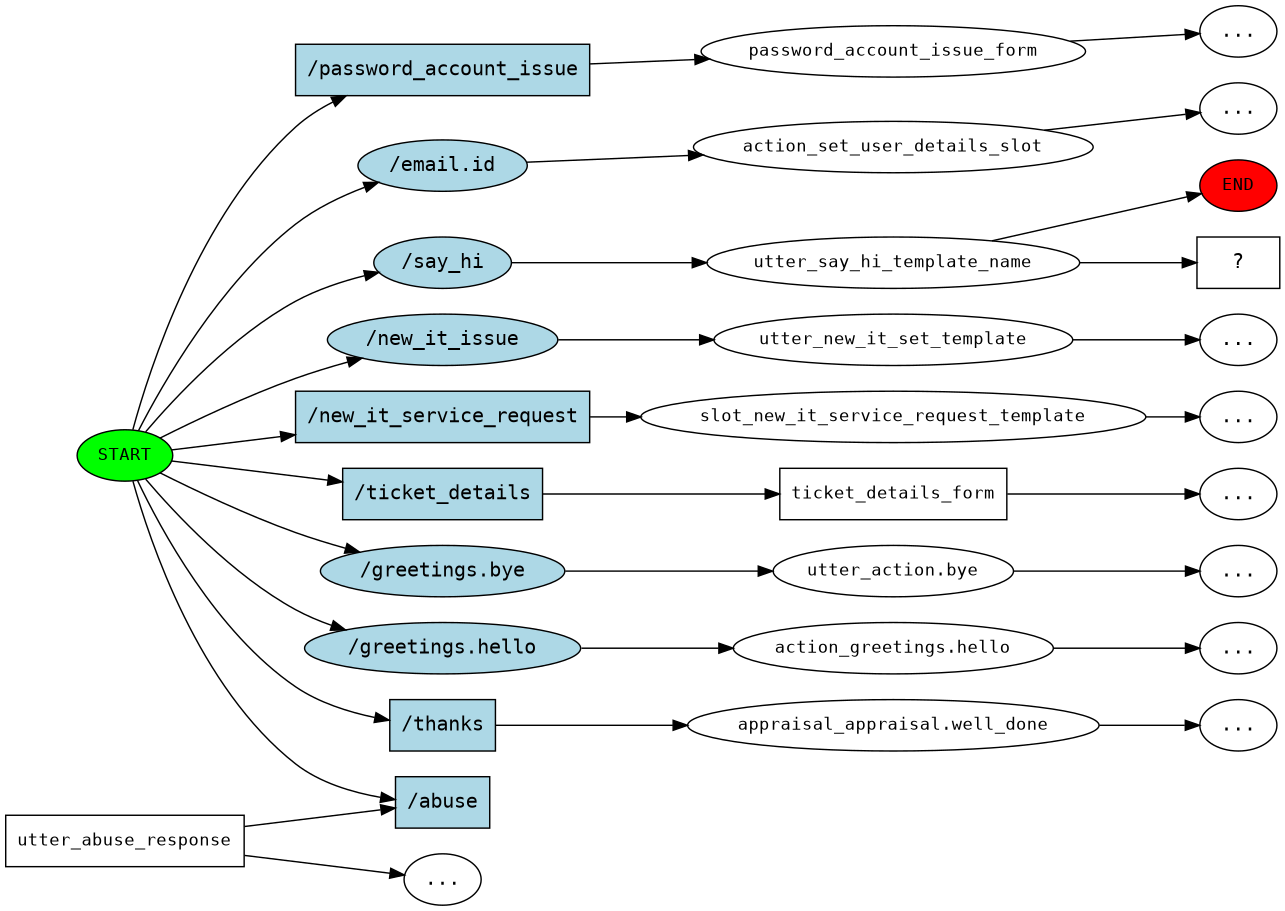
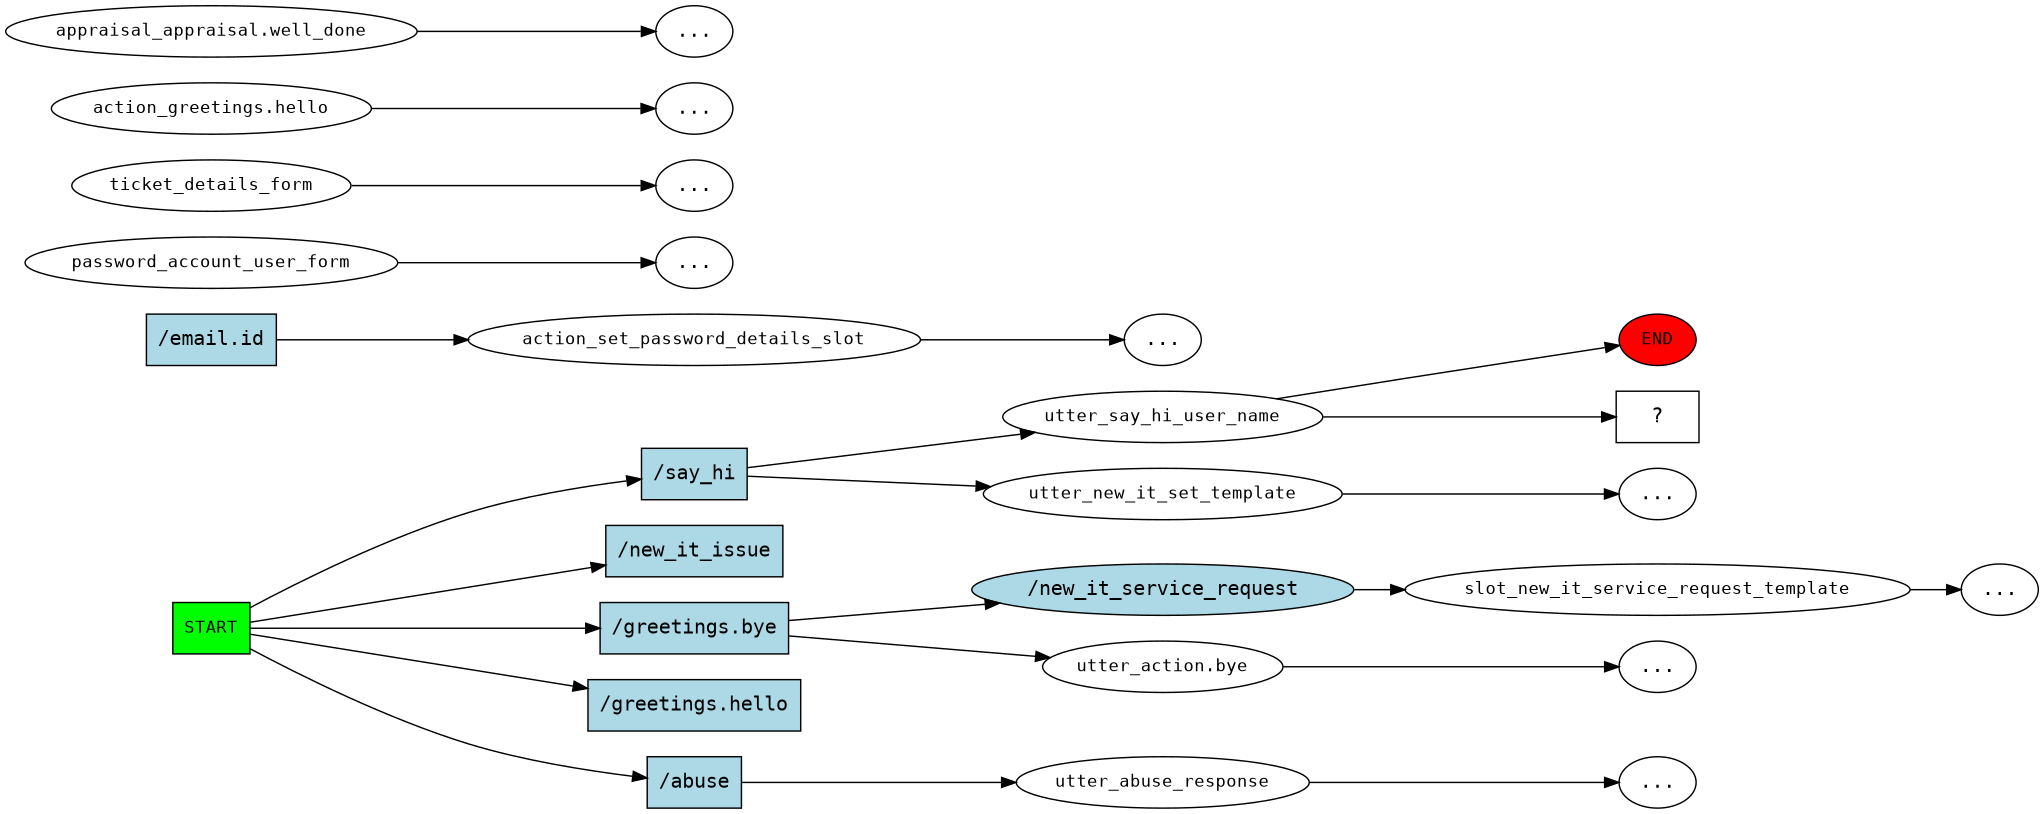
node "password_account_issue_form": label "password_account_issue_form" -> "password_account_user_form"
node "/password_account_issue": removed
node "action_set_user_details_slot": label "action_set_user_details_slot" -> "action_set_password_details_slot"
node "/email.id": shape ellipse -> box
node "/say_hi": shape ellipse -> box
node "utter_say_hi_template_name": label "utter_say_hi_template_name" -> "utter_say_hi_user_name"
edge "START" -> "/email.id": removed
node "/new_it_issue": shape ellipse -> box
edge "/new_it_issue" -> "utter_new_it_set_template": now "/say_hi" -> "utter_new_it_set_template"
node "/new_it_service_request": shape box -> ellipse
edge "START" -> "/new_it_service_request": now "/greetings.bye" -> "/new_it_service_request"
node "START": shape ellipse -> box
node "/ticket_details": removed
node "ticket_details_form": shape box -> ellipse
node "/greetings.bye": shape ellipse -> box
node "/greetings.hello": shape ellipse -> box
edge "/greetings.hello" -> "action_greetings.hello": removed
node "/thanks": removed
edge "utter_abuse_response" -> "/abuse": reversed
node "utter_abuse_response": shape box -> ellipse
